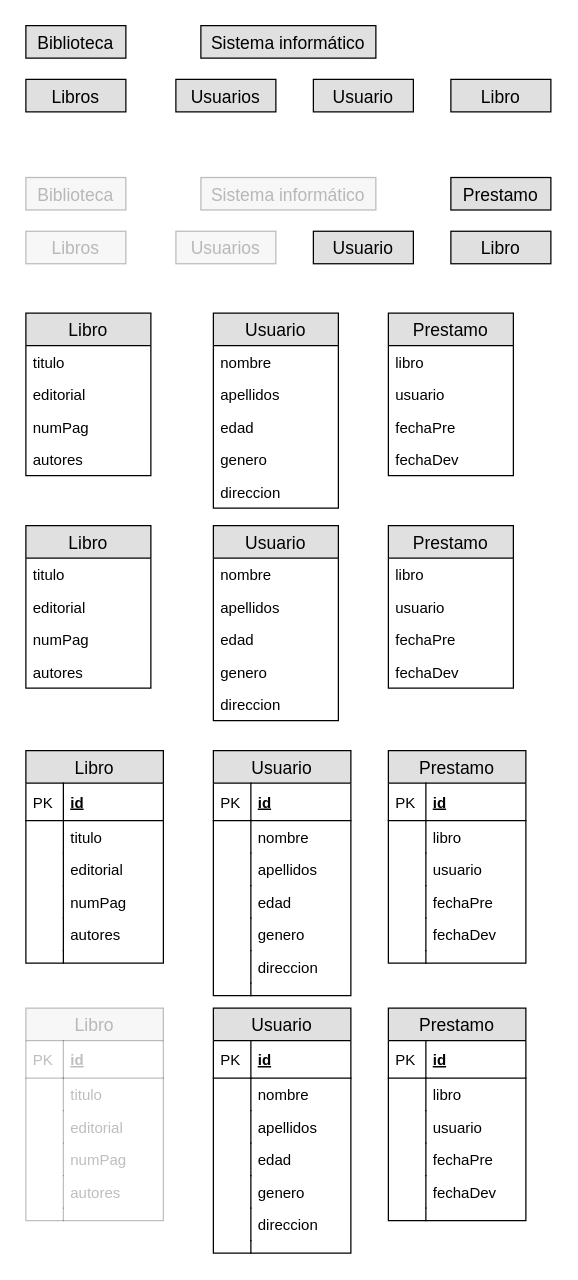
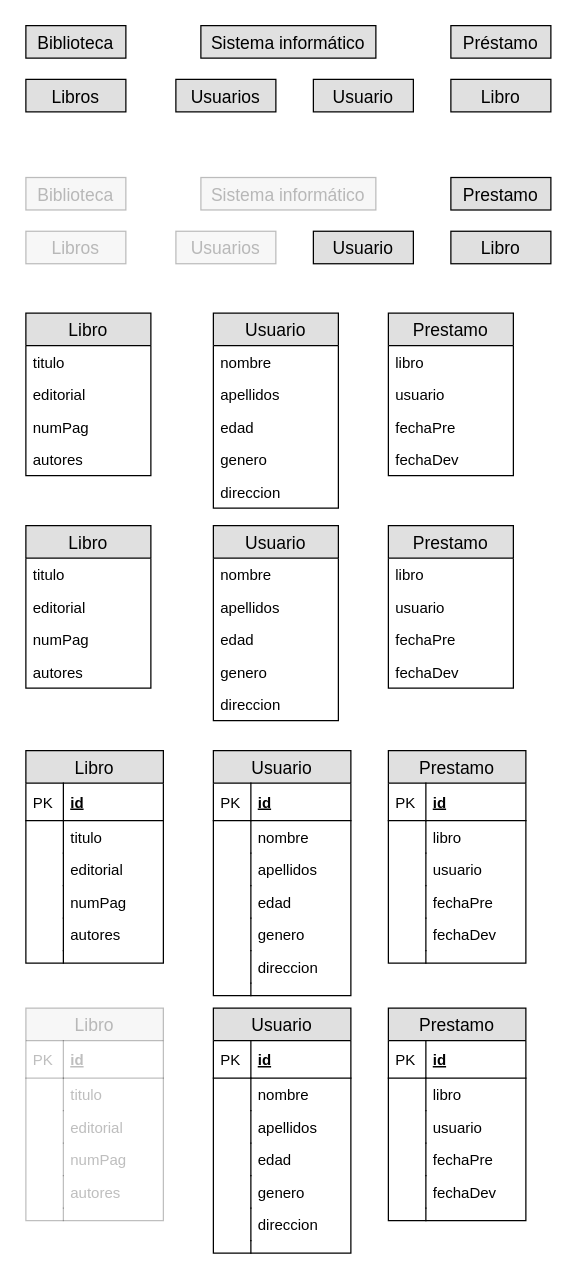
node "Préstamo": added
